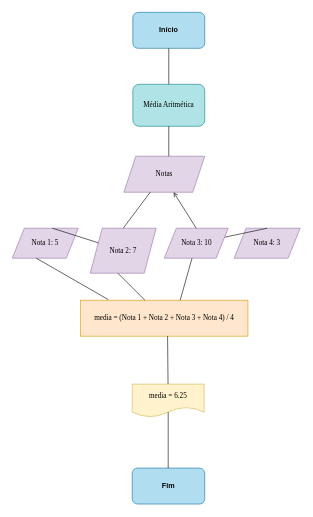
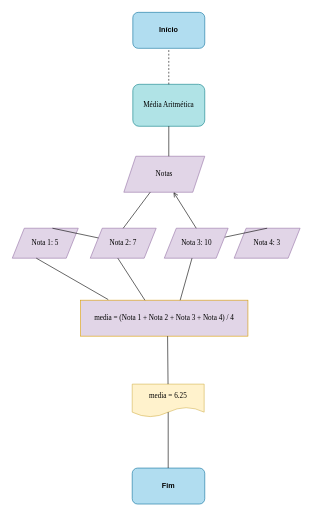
edge "Início" -- "Média Aritmética": style solid -> dashed
node "Nota 2: 7": size 66x45 -> 66x30
node "media = (Nota 1 + Nota 2 + Nota 3 + Nota 4) / 4": fillcolor #ffe6cc -> #e1d5e7
